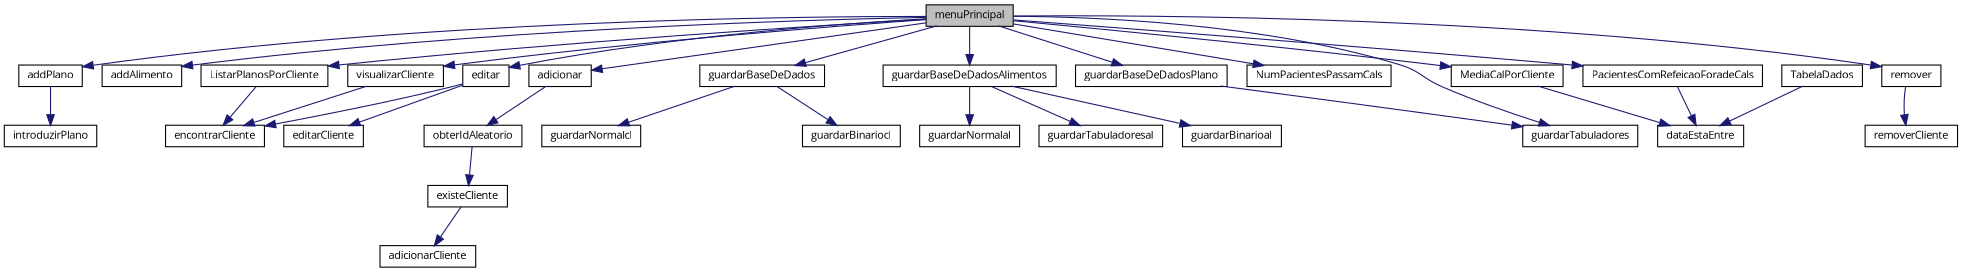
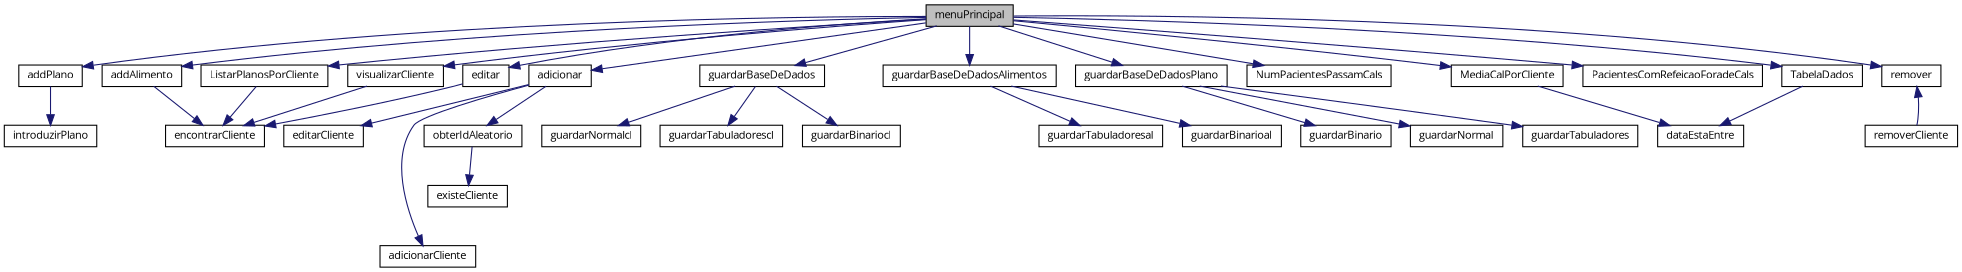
edge "menuPrincipal" -> "guardarTabuladores": now "menuPrincipal" -> "TabelaDados"
edge "PacientesComRefeicaoForadeCals" -> "dataEstaEntre": removed
edge "remover" -> "removerCliente": reversed
edge "addAlimento" -> "encontrarCliente": added
edge "editar" -> "editarCliente": now "adicionar" -> "editarCliente"
node "guardarTabuladorescl": added
node "guardarNormalal": removed
node "guardarBinario": added
node "guardarNormal": added
edge "existeCliente" -> "adicionarCliente": now "adicionar" -> "adicionarCliente"
